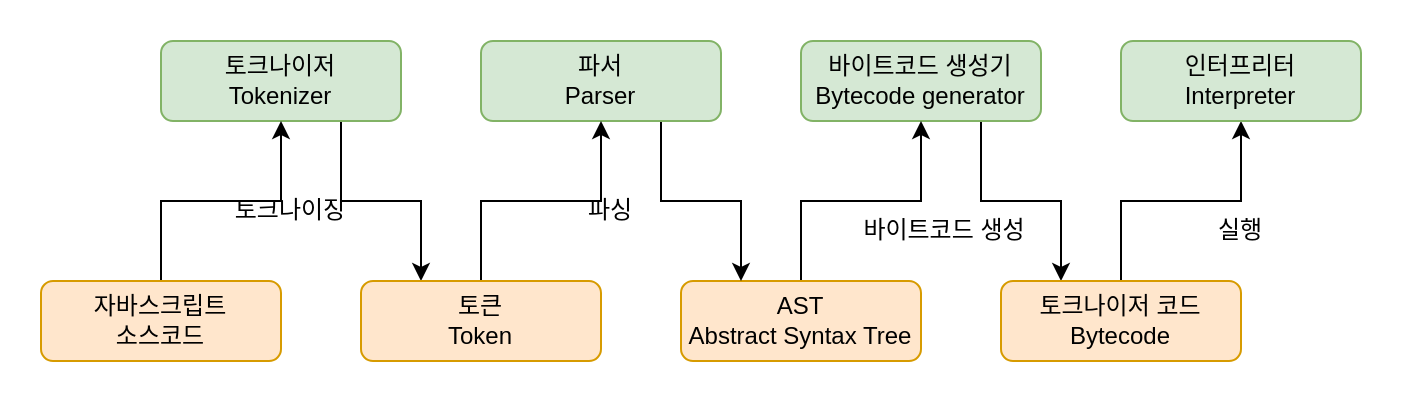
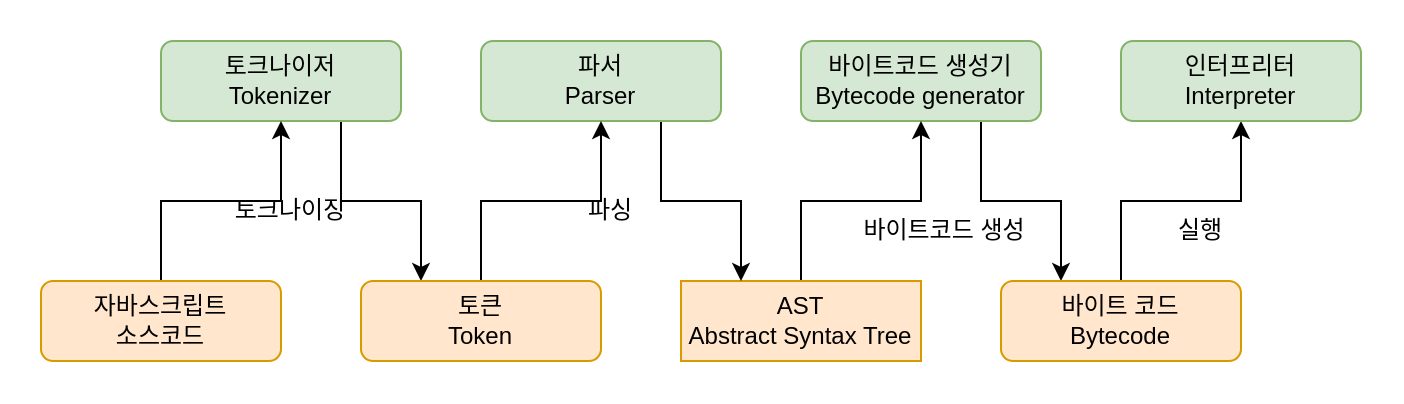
node "실행": moved (1241, 231) -> (1201, 231)
node "AST Abstract Syntax Tree": shape rounded rectangle -> rectangle
node "토크나이저 코드 Bytecode": label "토크나이저 코드 Bytecode" -> "바이트 코드 Bytecode"
